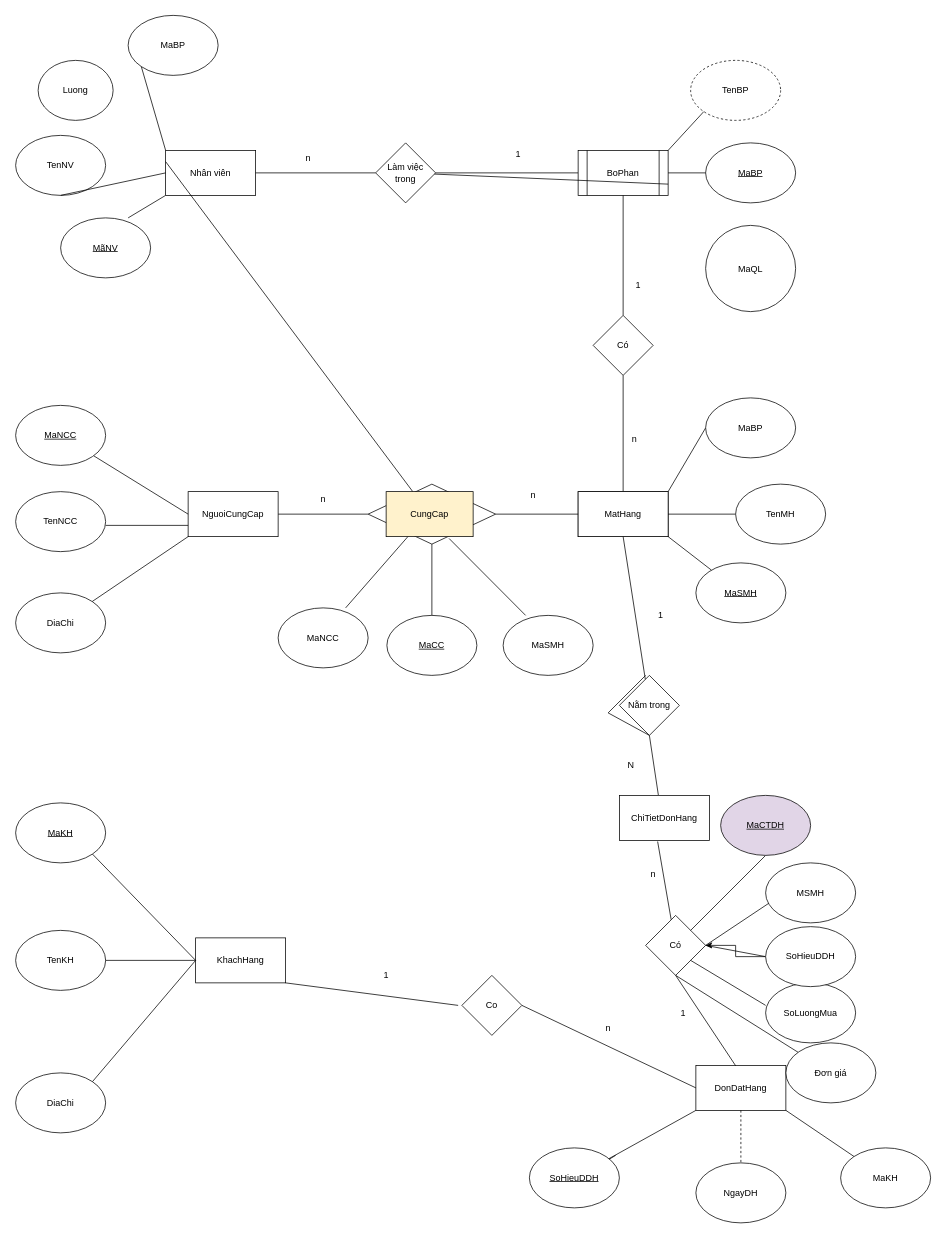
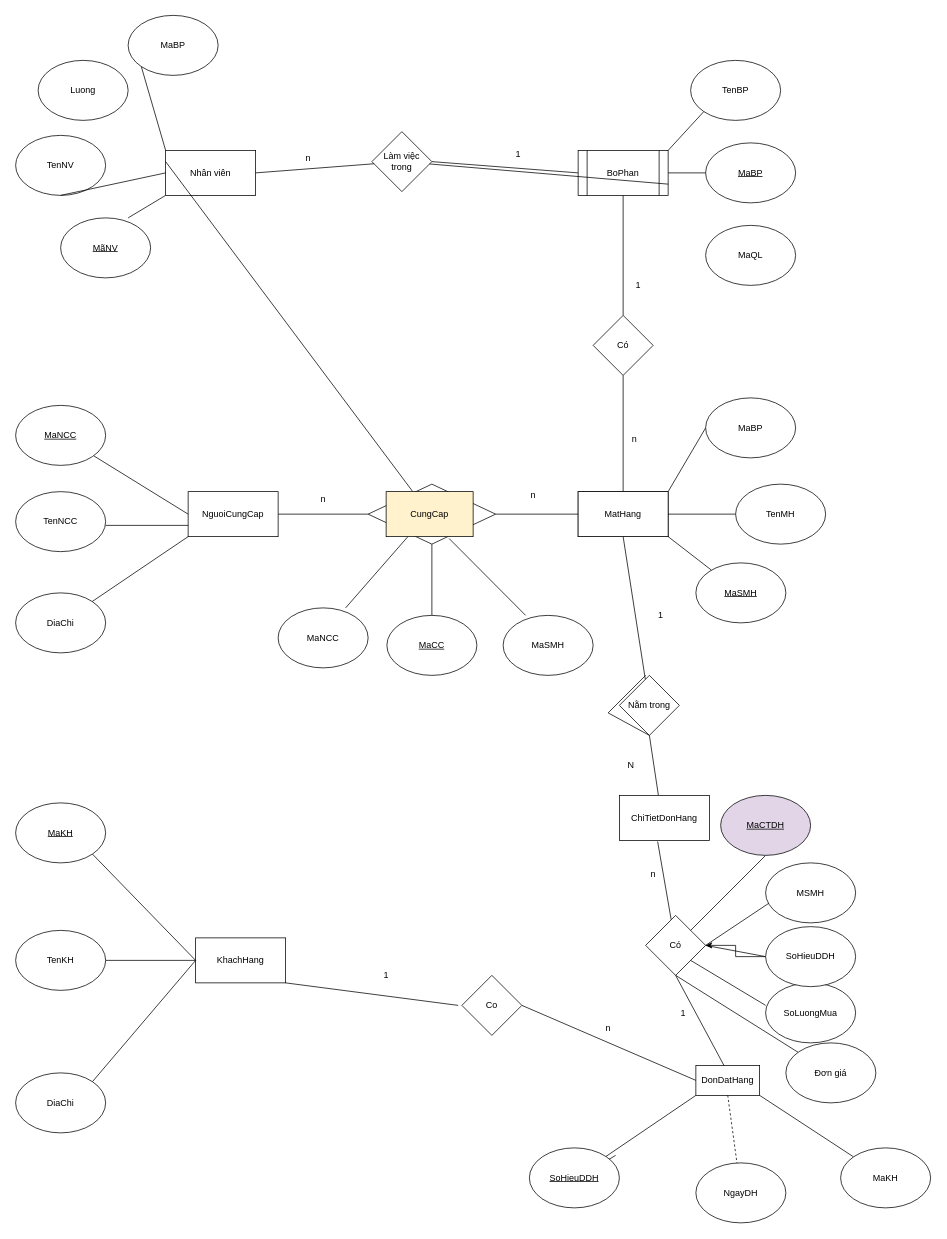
node "Luong": size 75x60 -> 90x60
node "TenBP": style dashed -> solid
node "Làm việc trong": moved (405, 173) -> (402, 162)
node "MaQL": size 90x86 -> 90x60
node "DonDatHang": size 90x45 -> 64x30
